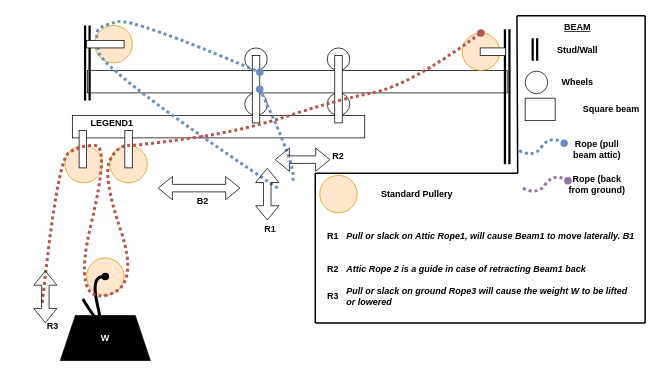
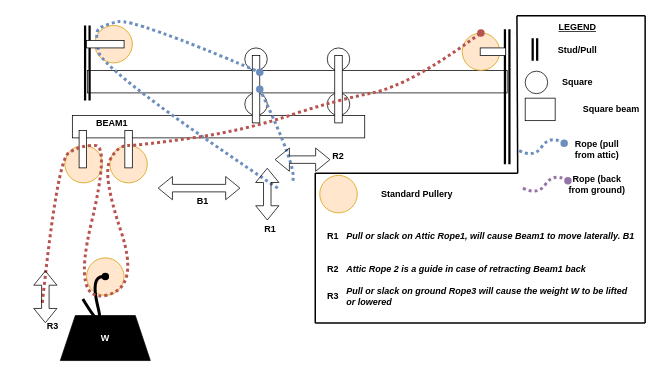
node "BEAM": label "BEAM" -> "LEGEND"
node "Stud/Wall": label "Stud/Wall" -> "Stud/Pull"
node "Wheels": label "Wheels" -> "Square"
node "LEGEND1": label "LEGEND1" -> "BEAM1"
node "Rope (pull beam attic)": label "Rope (pull beam attic)" -> "Rope (pull from attic)"
node "B2": label "B2" -> "B1"
